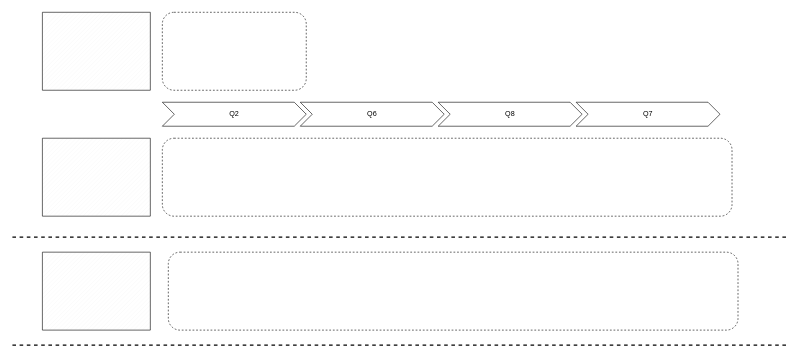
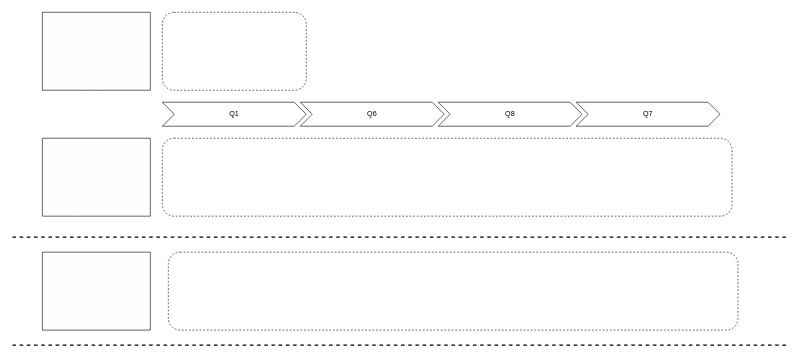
node "Q2": label "Q2" -> "Q1"
